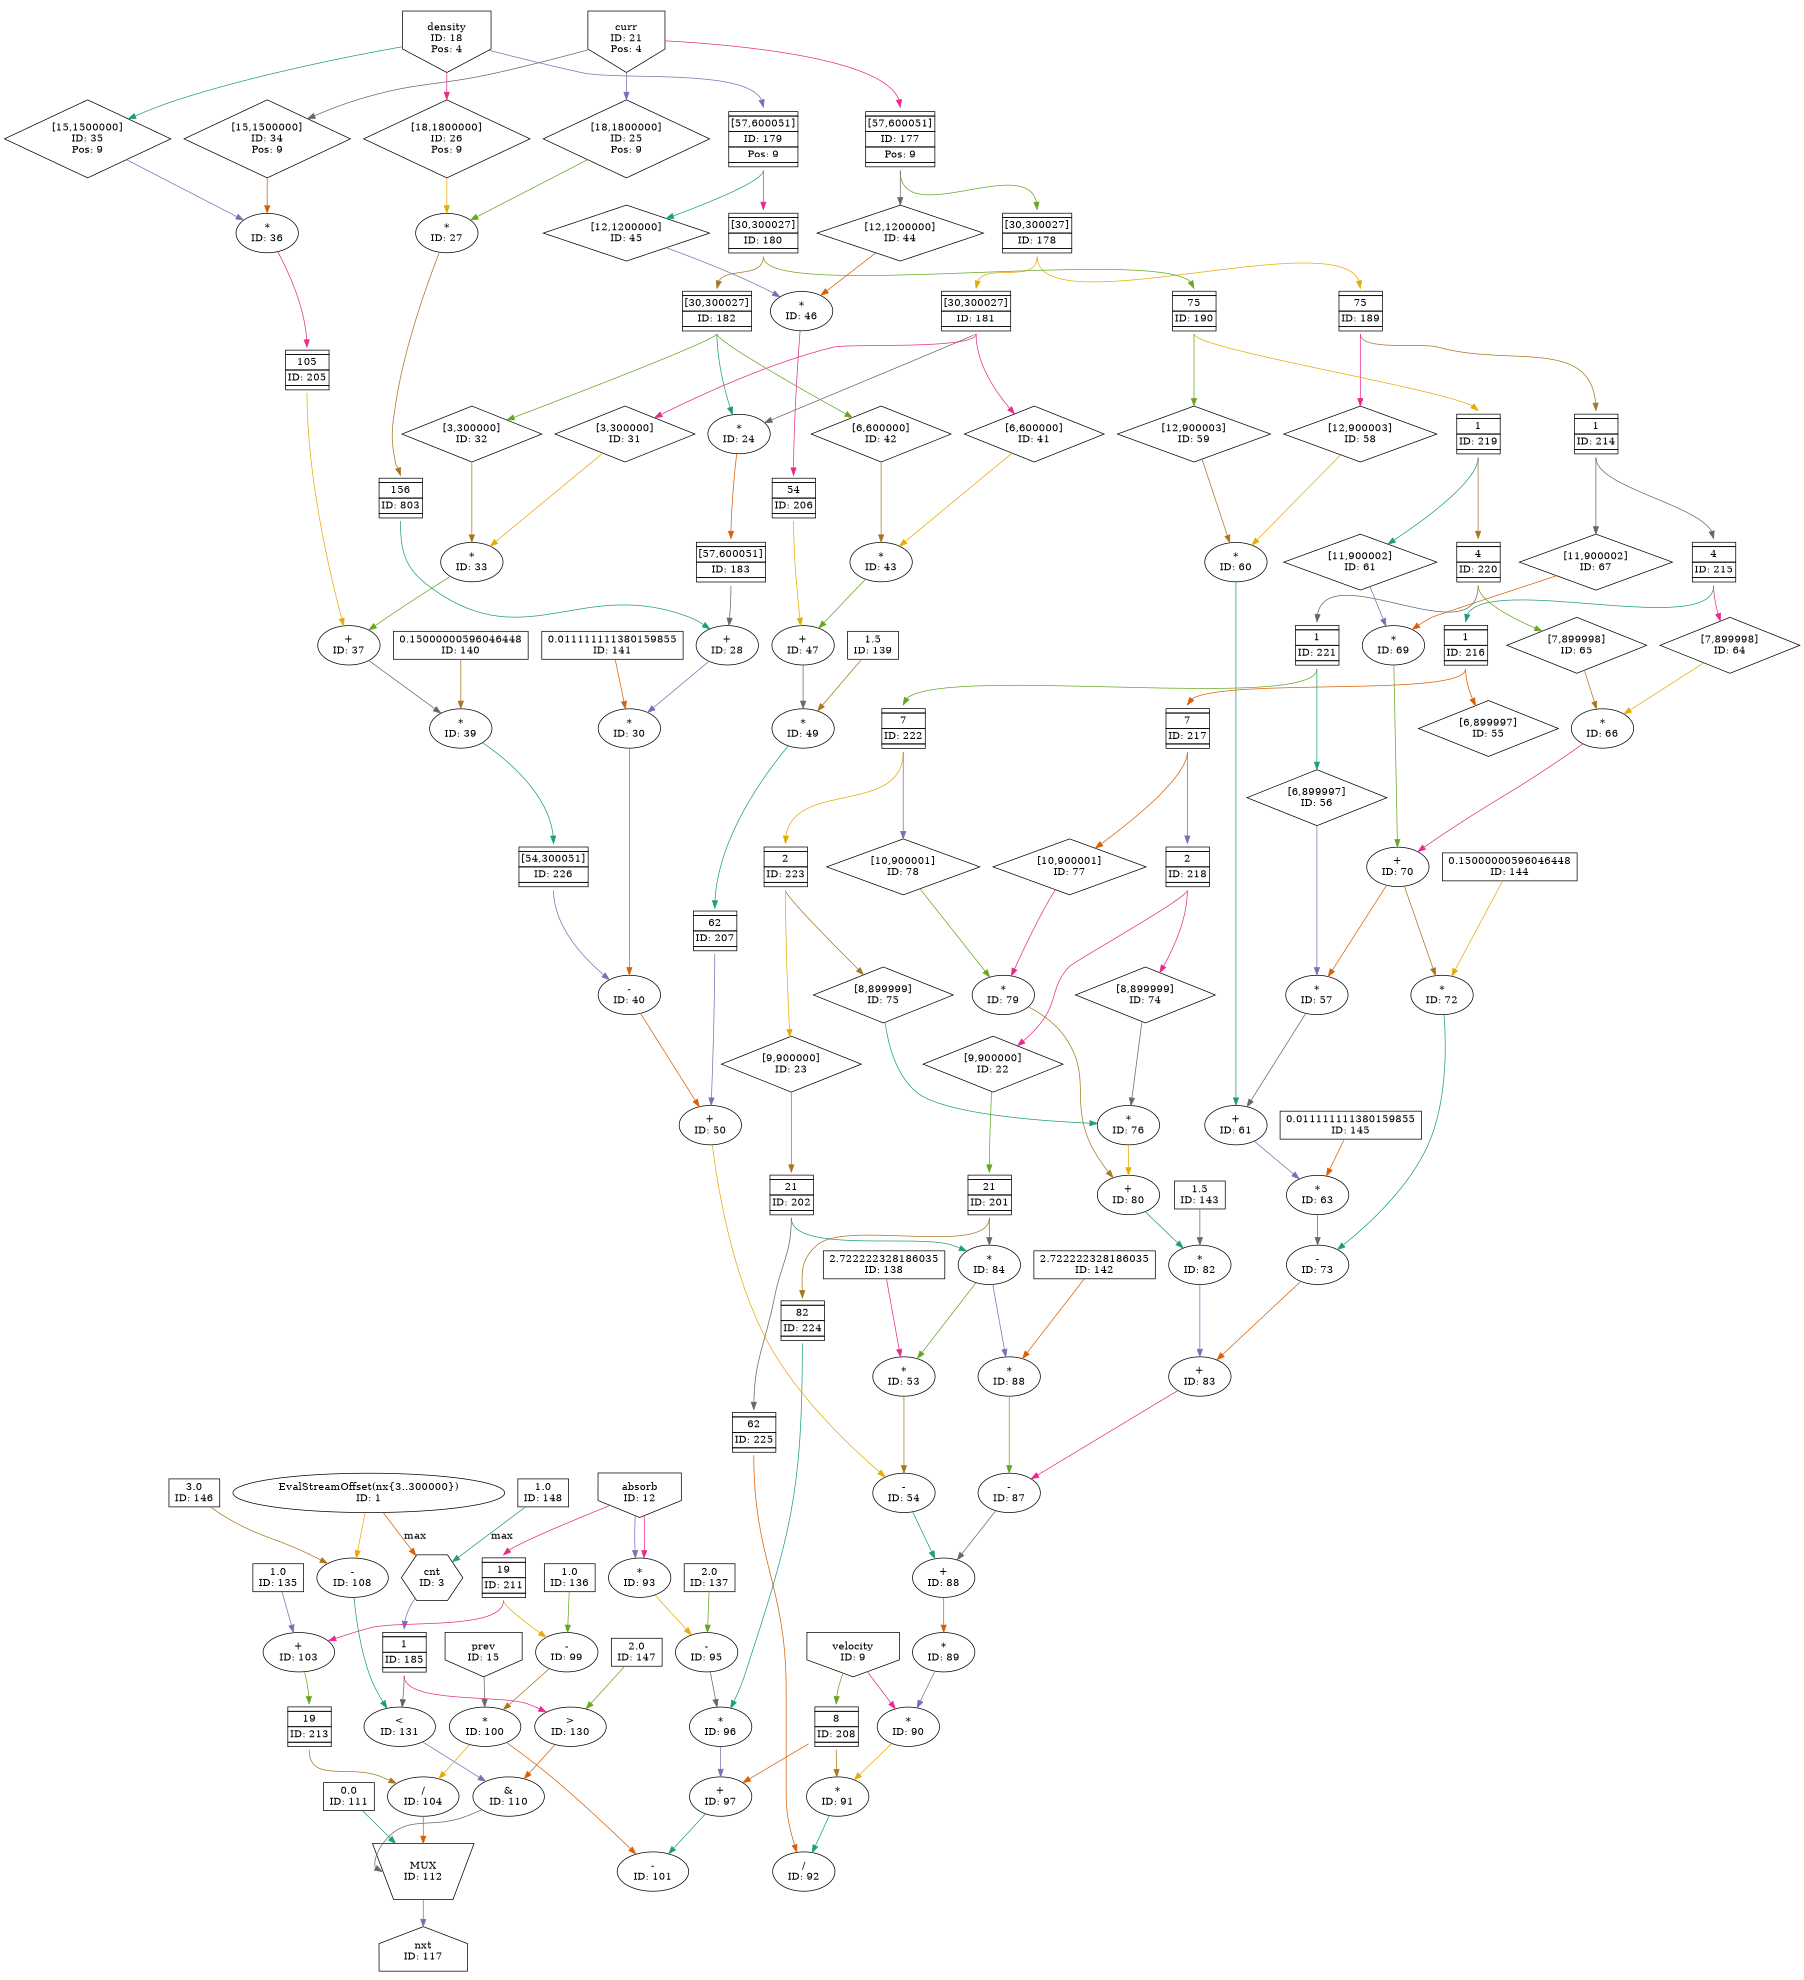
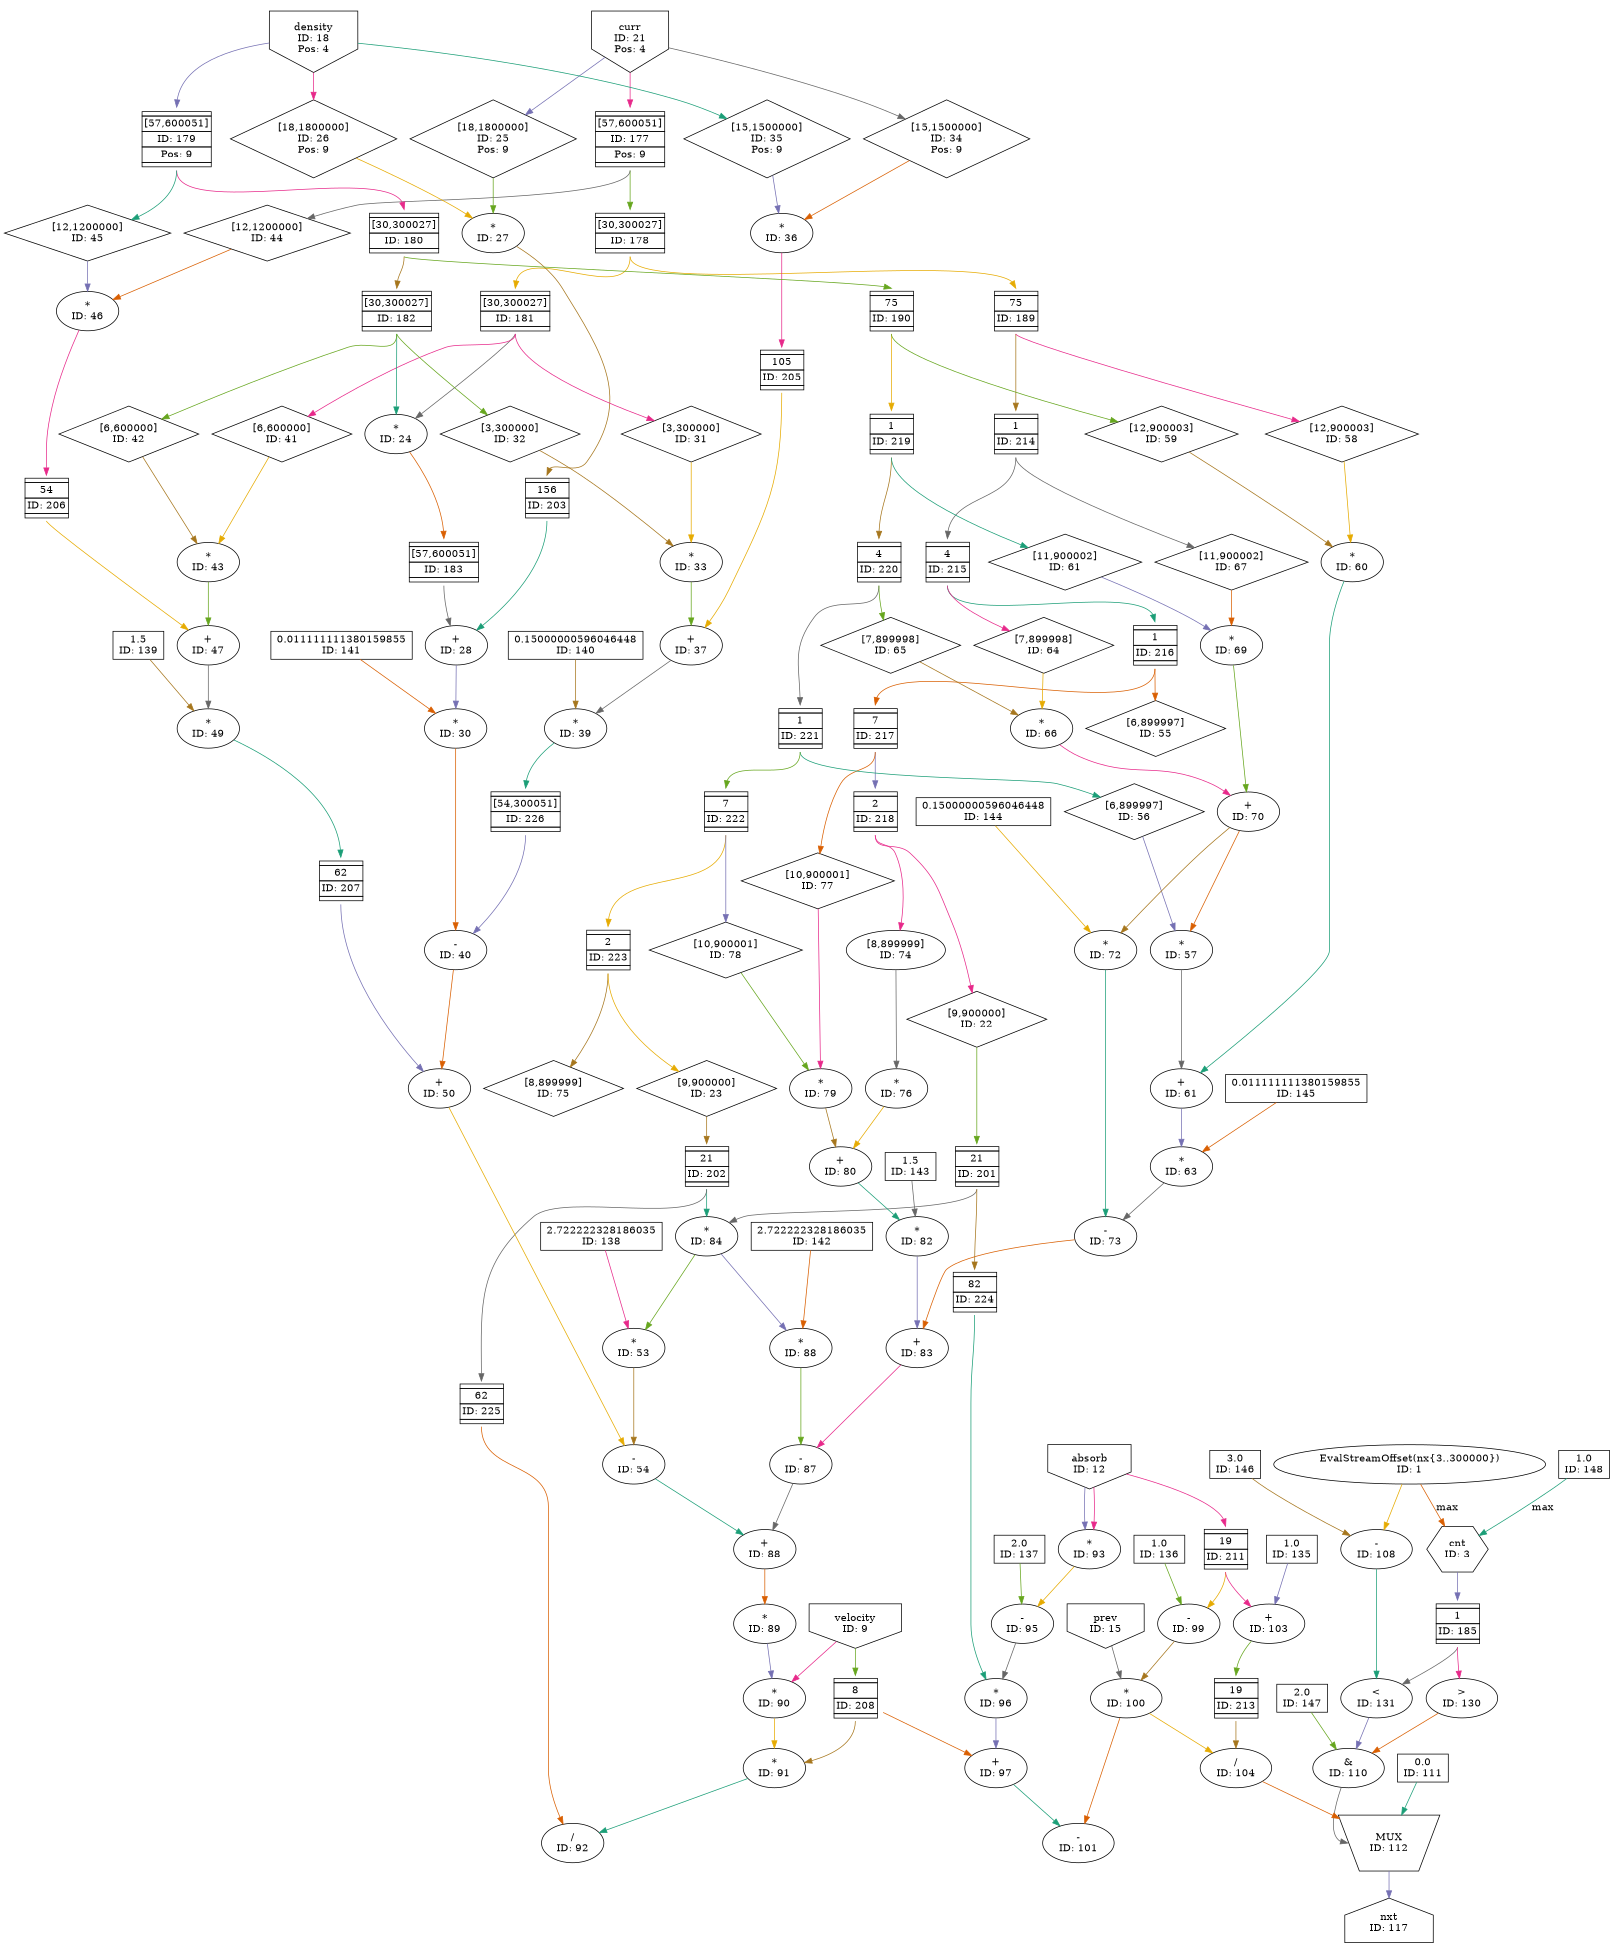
node "156": text "ID: 803" -> "ID: 203"
node "[8,899999] ID: 74": shape diamond -> ellipse
edge "[8,899999] ID: 75" -> "* ID: 76": removed
edge "2.0 ID: 147" -> "> ID: 130": now "2.0 ID: 147" -> "& ID: 110"
